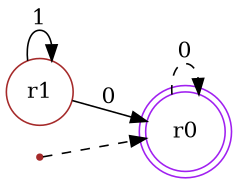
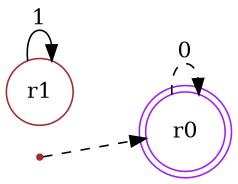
edge "r1" -> "r0": removed, label "0"
